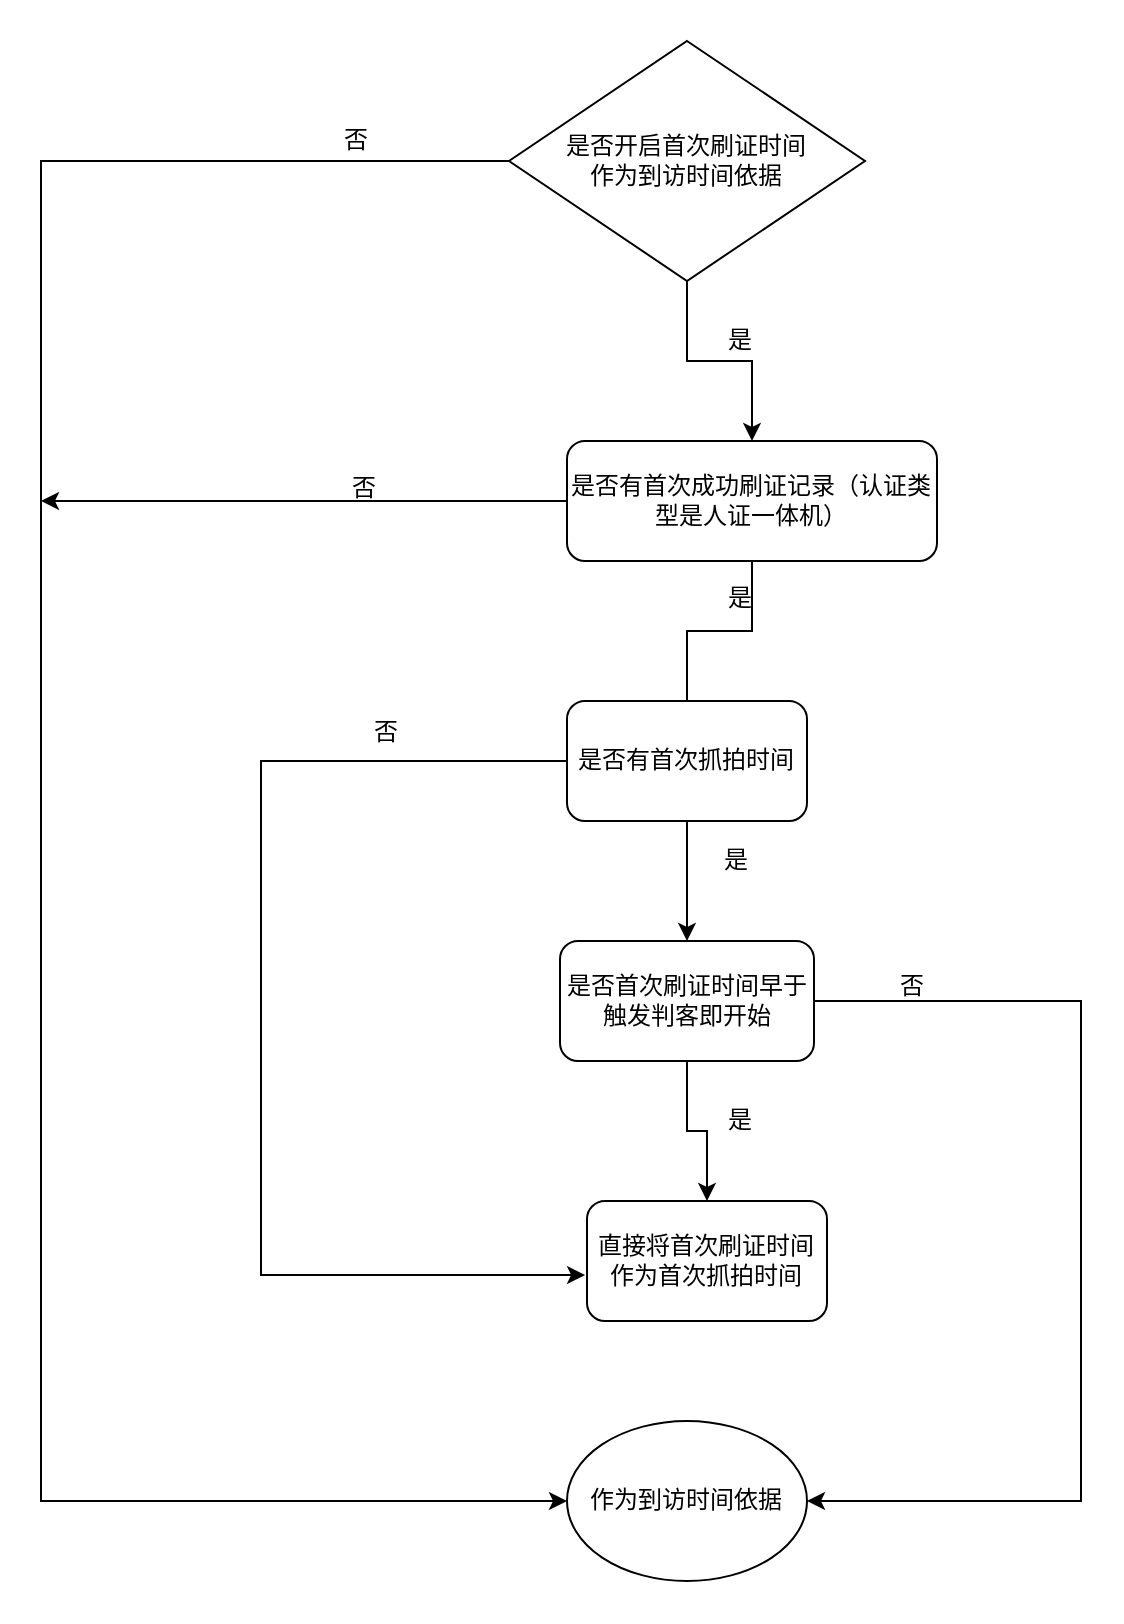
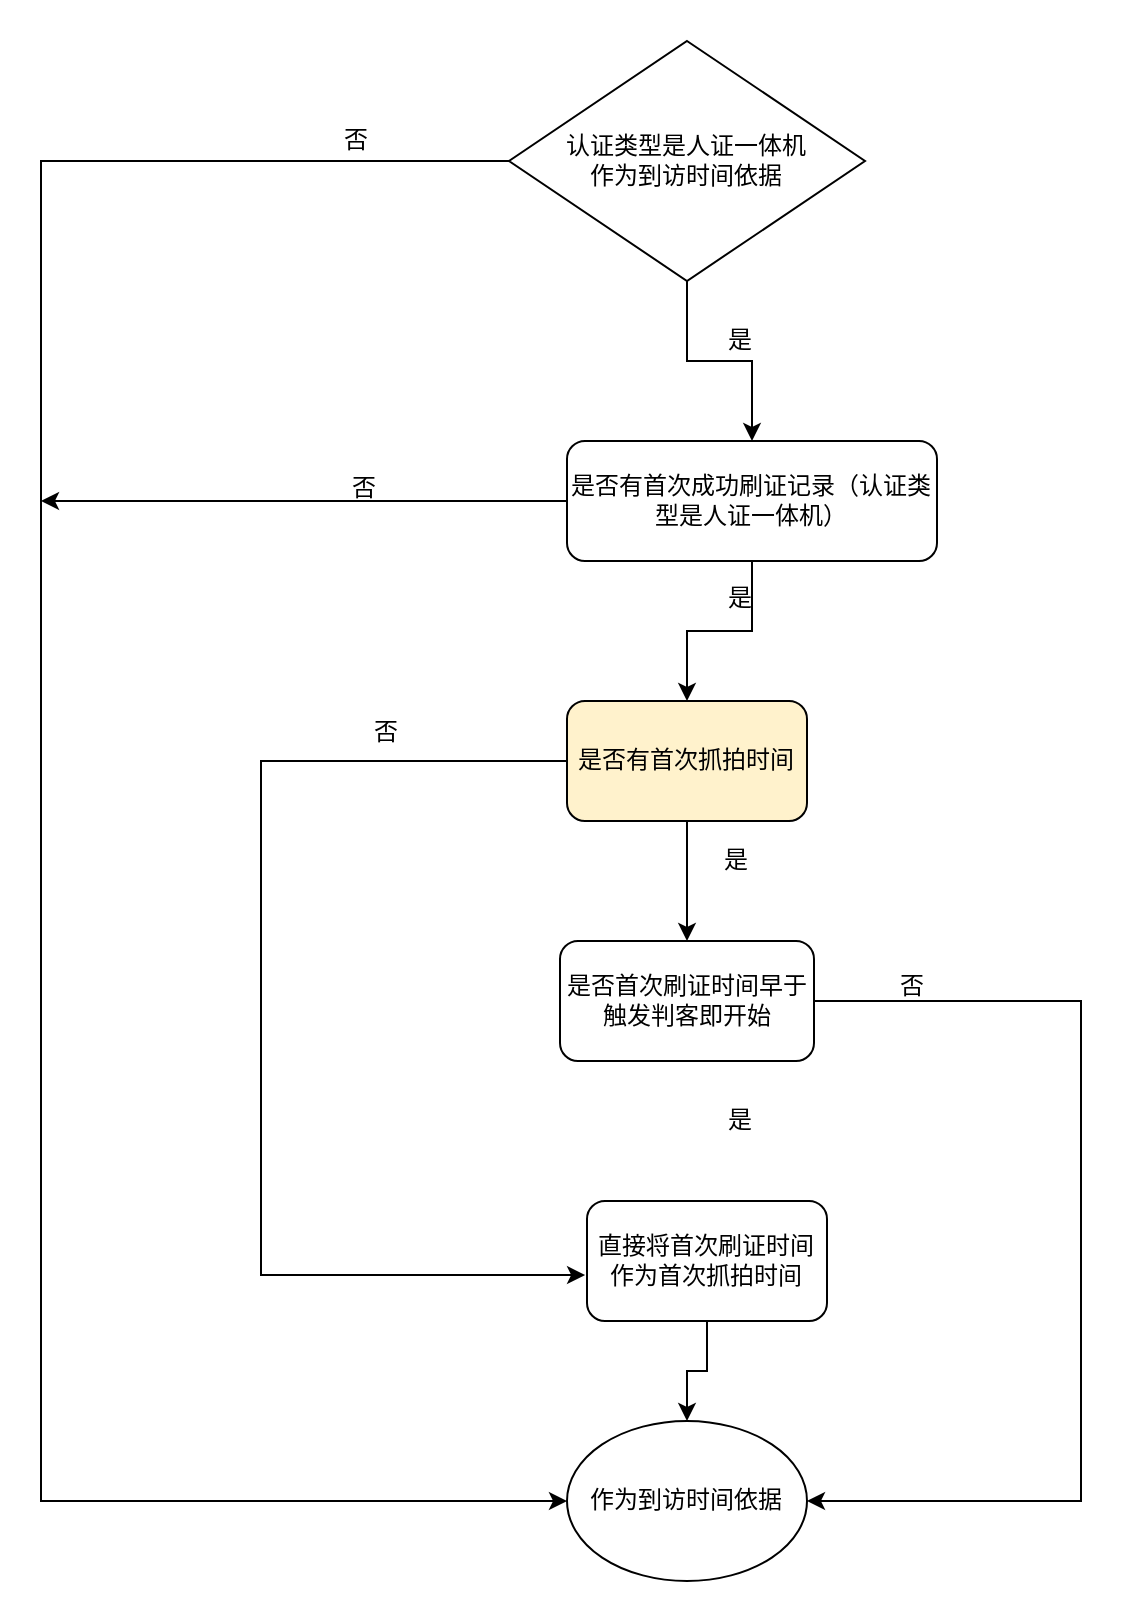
node "是否开启首次刷证时间 作为到访时间依据": label "是否开启首次刷证时间 作为到访时间依据" -> "认证类型是人证一体机 作为到访时间依据"
edge "是否有首次成功刷证记录（认证类型是人证一体机）" -- "是否有首次抓拍时间": arrowhead none -> classic
node "是否有首次抓拍时间": fillcolor #ffffff -> #fff2cc
edge "是否首次刷证时间早于 触发判客即开始" -> "直接将首次刷证时间 作为首次抓拍时间": removed
edge "直接将首次刷证时间 作为首次抓拍时间" -> "作为到访时间依据": added
